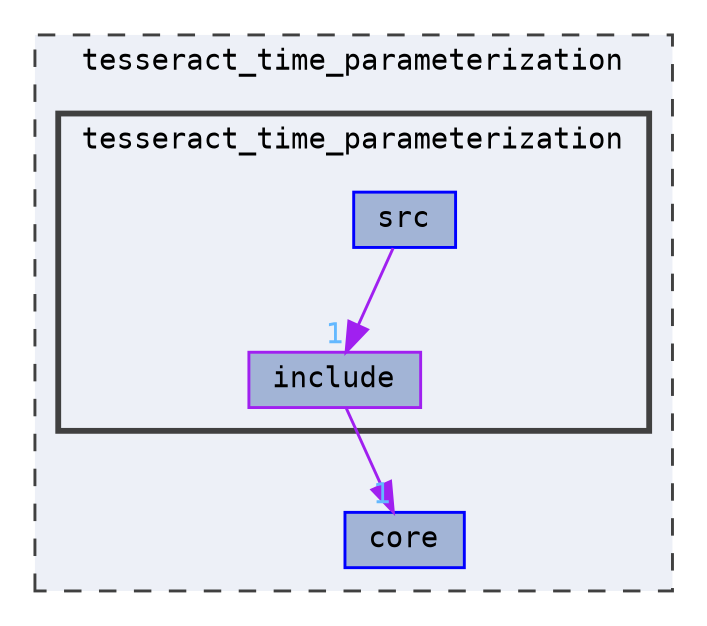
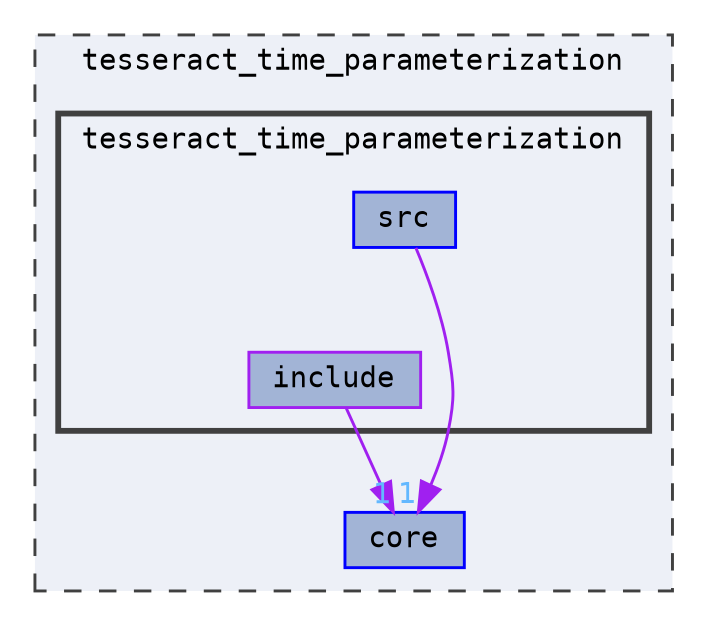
edge "src" -> "include": now "src" -> "core"
